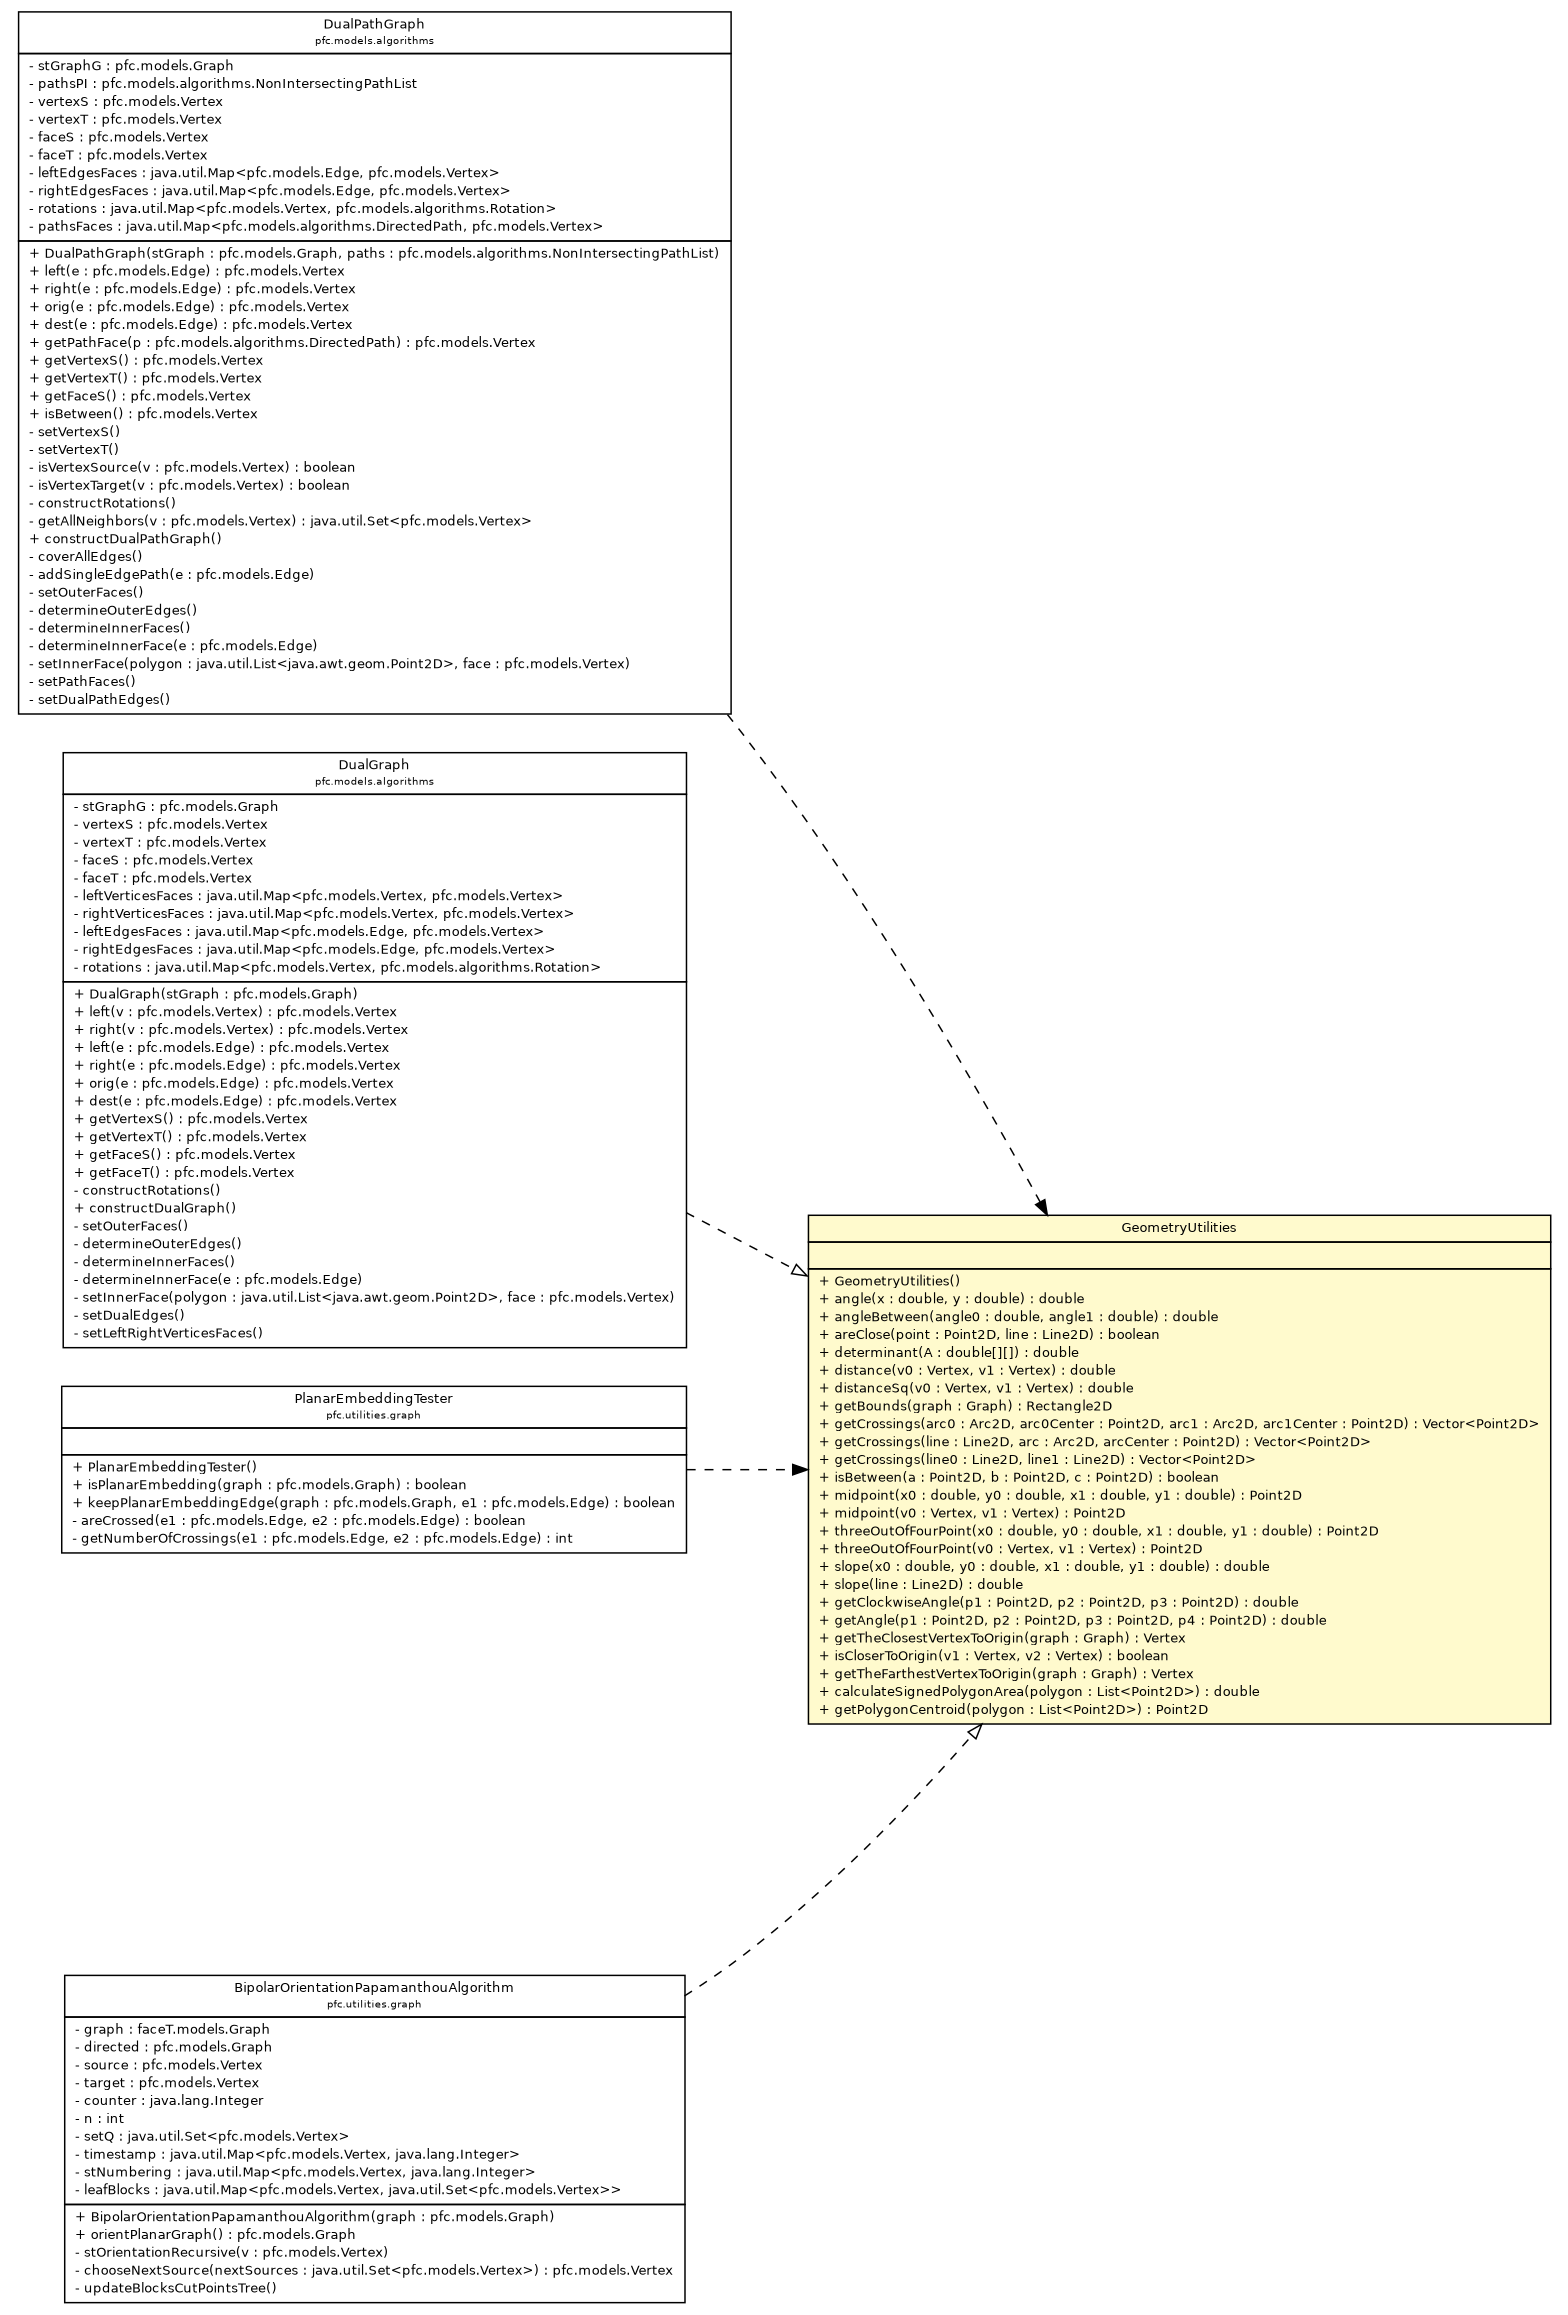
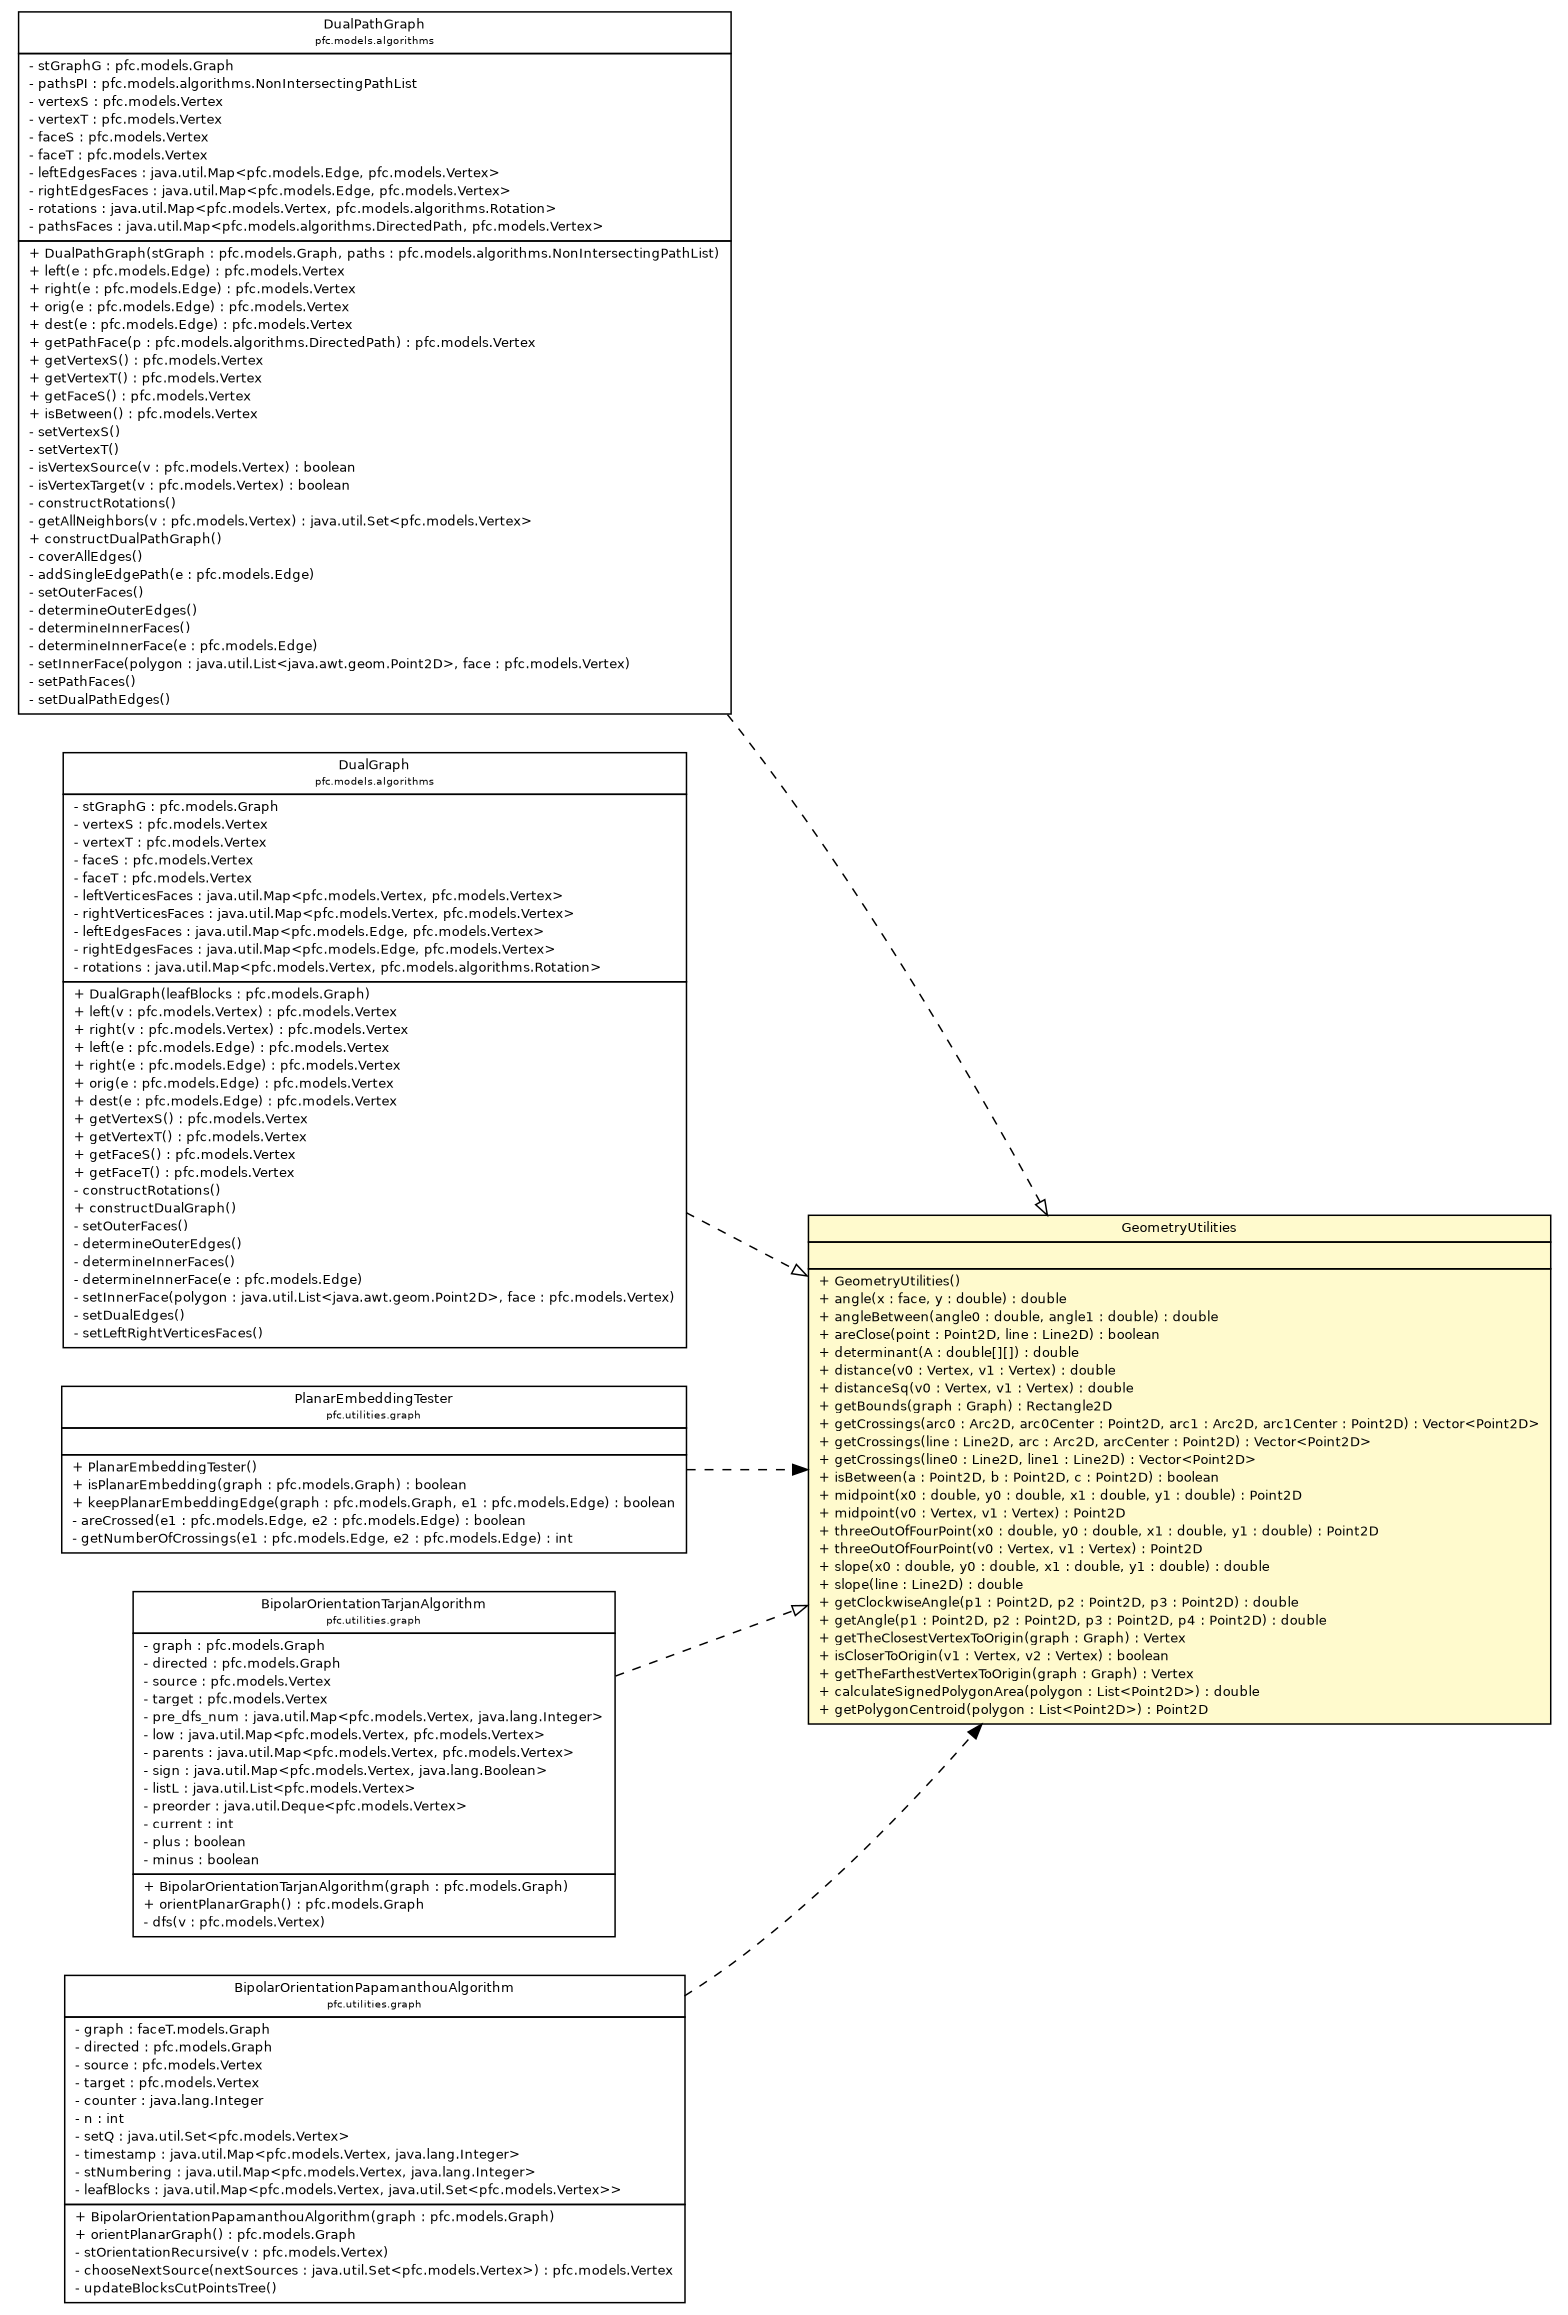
edge "DualPathGraph" -> "GeometryUtilities": arrowhead normal -> onormal
node "DualGraph": text "+ DualGraph(stGraph : pfc.models.Graph)" -> "+ DualGraph(leafBlocks : pfc.models.Graph)"
node "GeometryUtilities": text "+ angle(x : double, y : double) : double" -> "+ angle(x : face, y : double) : double"
node "BipolarOrientationTarjanAlgorithm": added
edge "BipolarOrientationPapamanthouAlgorithm" -> "GeometryUtilities": arrowhead onormal -> normal
